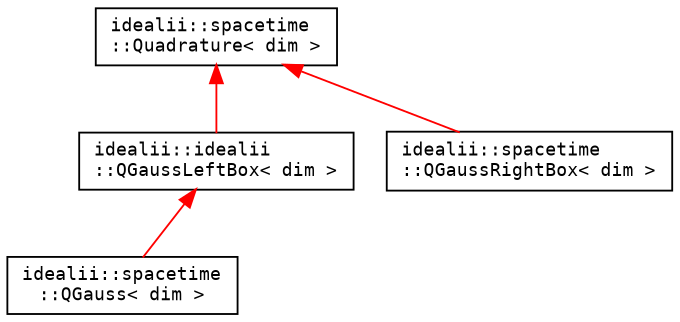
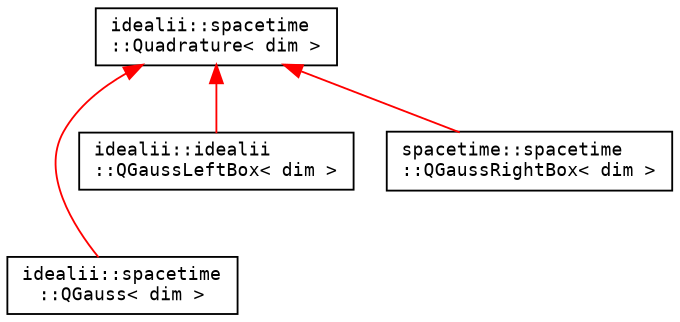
node "idealii::spacetime ::QGaussRightBox< dim >": label "idealii::spacetime ::QGaussRightBox< dim >" -> "spacetime::spacetime ::QGaussRightBox< dim >"
edge "idealii::spacetime ::QGauss< dim >" -> "idealii::idealii ::QGaussLeftBox< dim >": now "idealii::spacetime ::QGauss< dim >" -> "idealii::spacetime ::Quadrature< dim >"
